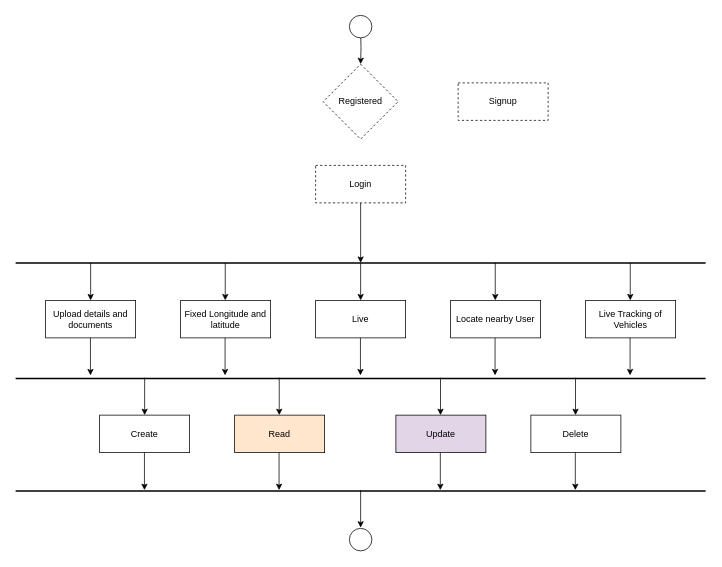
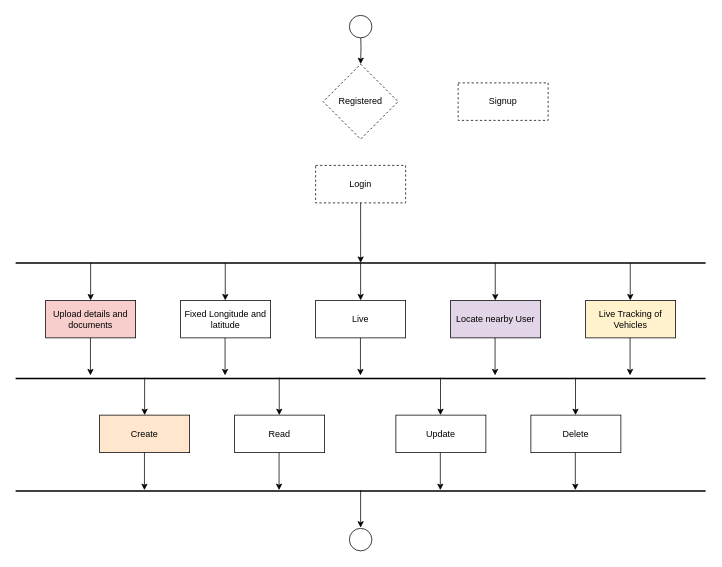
node "Upload details and documents": fillcolor #ffffff -> #f8cecc
node "Locate nearby User": fillcolor #ffffff -> #e1d5e7
node "Live Tracking of Vehicles": fillcolor #ffffff -> #fff2cc
node "Create": fillcolor #ffffff -> #ffe6cc
node "Read": fillcolor #ffe6cc -> #ffffff
node "Update": fillcolor #e1d5e7 -> #ffffff
